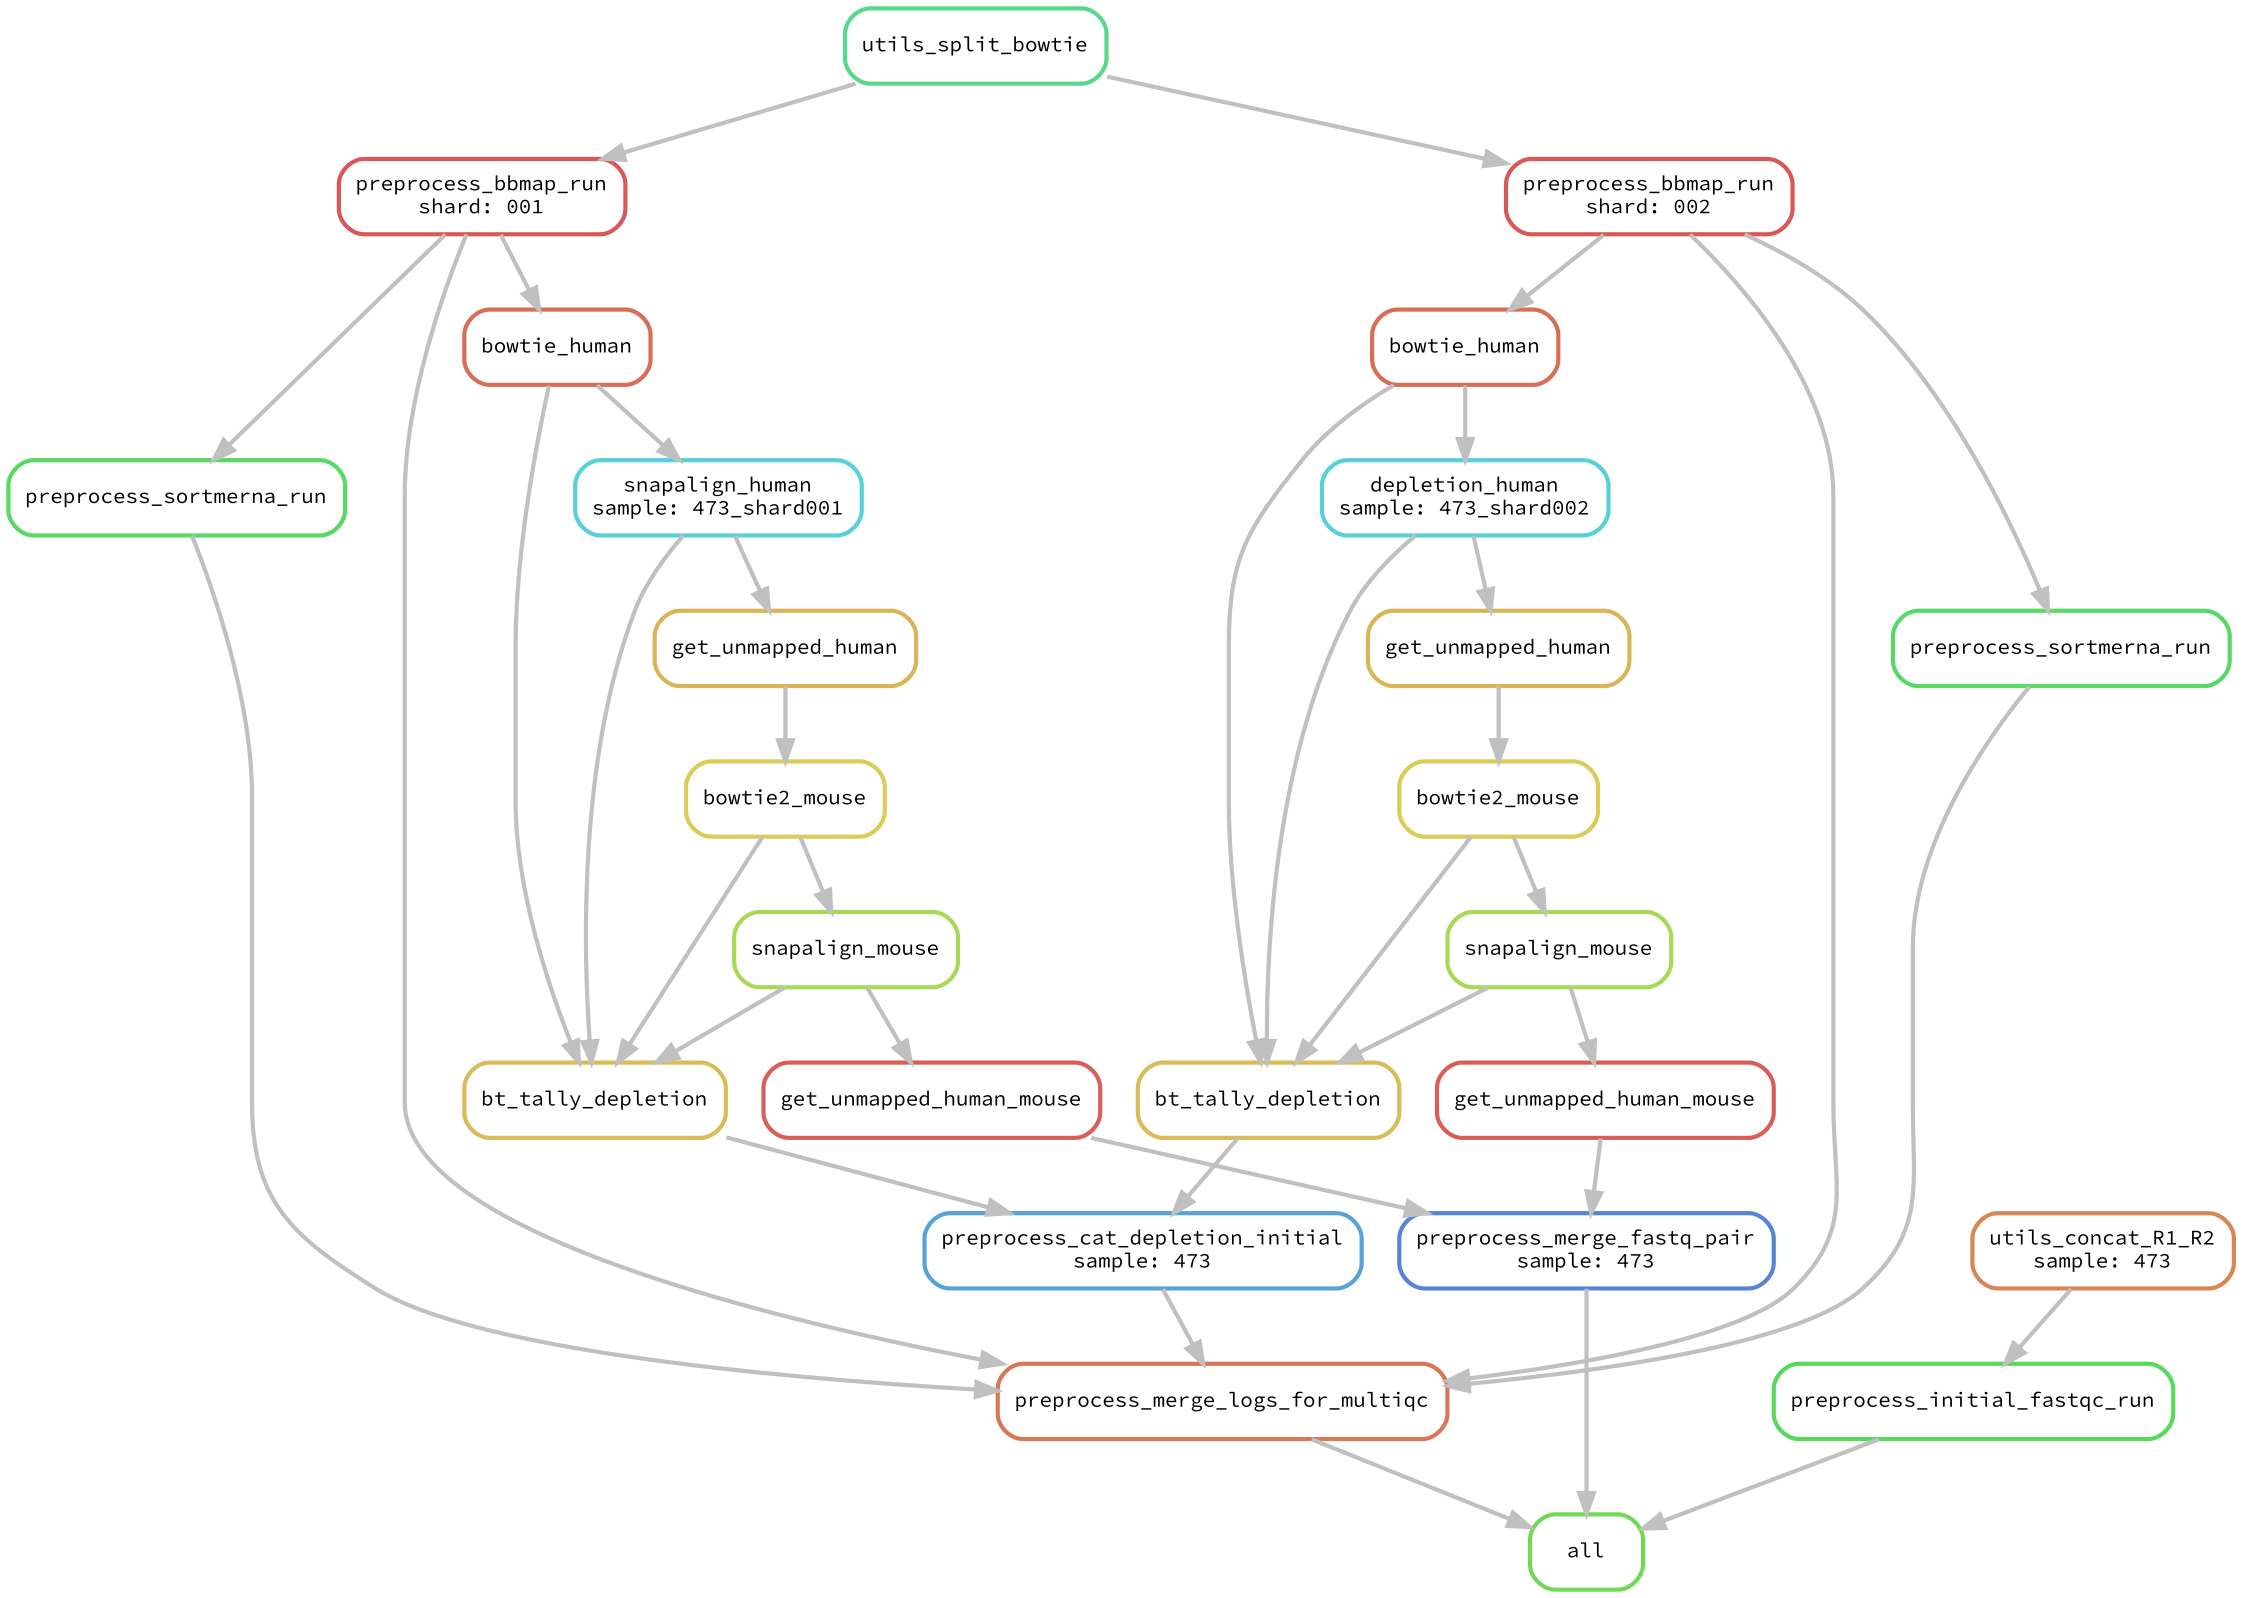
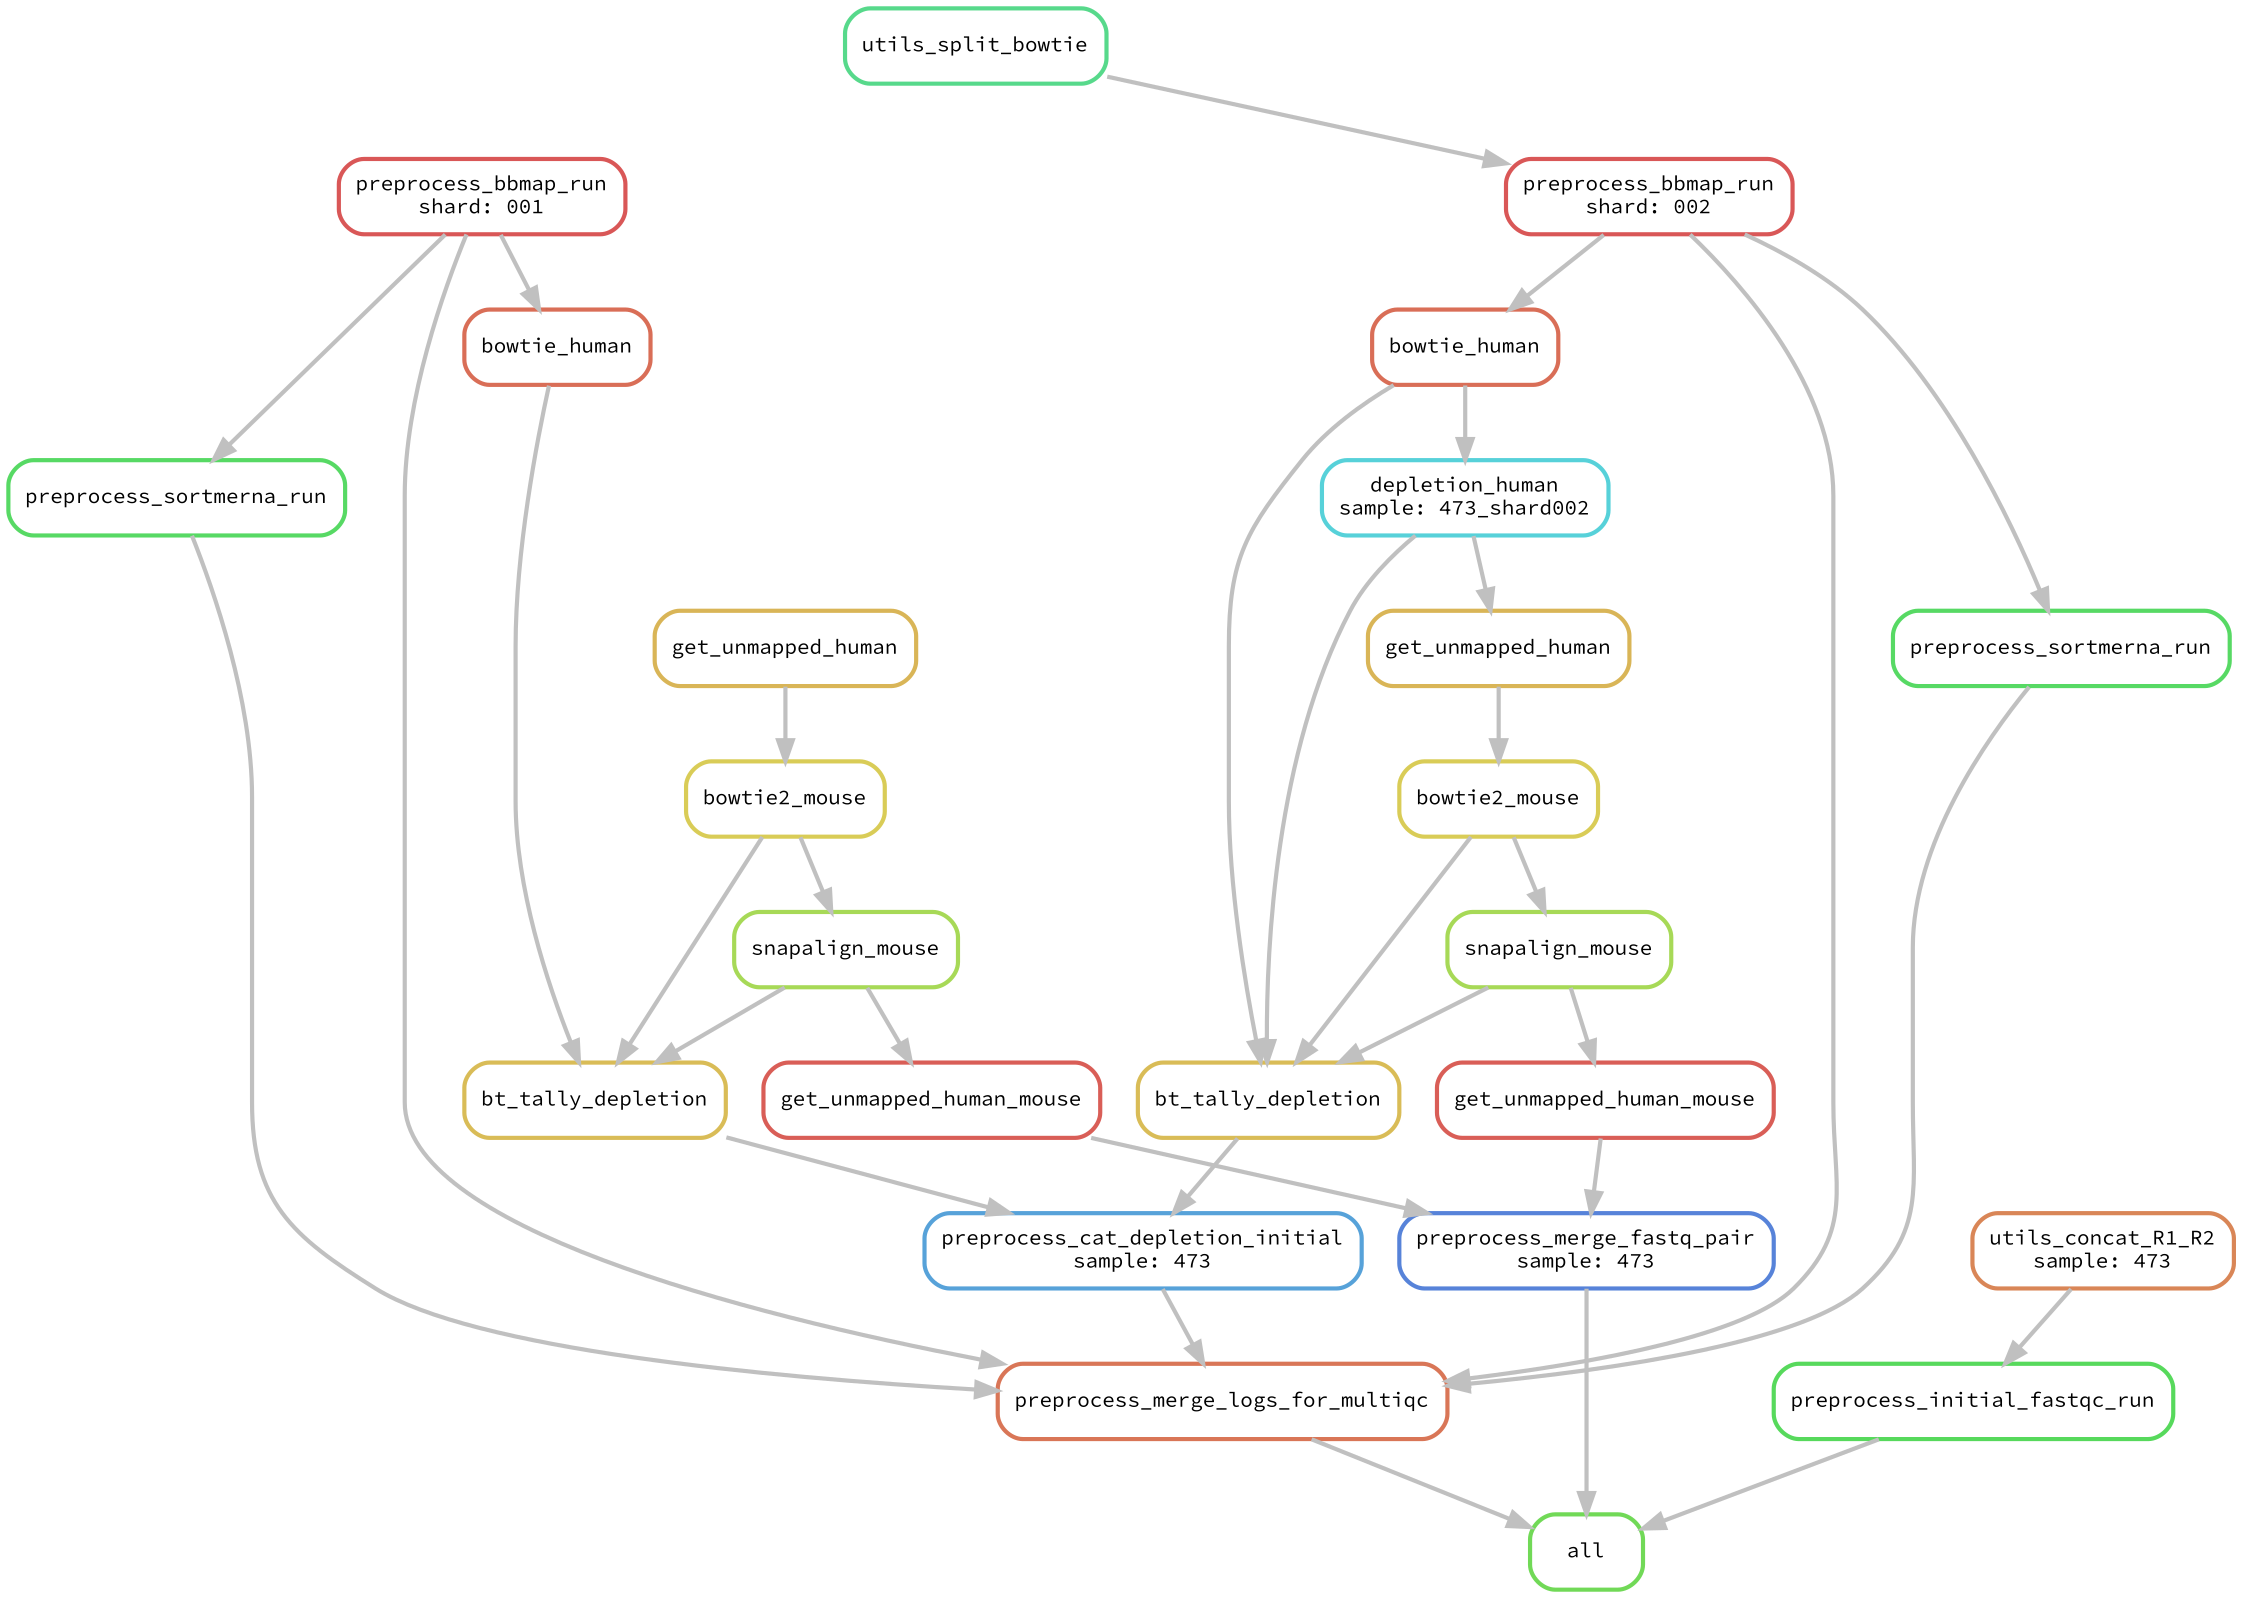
edge "utils_split_bowtie" -> "preprocess_bbmap_run shard: 001": removed
node "snapalign_human sample: 473_shard001": removed
